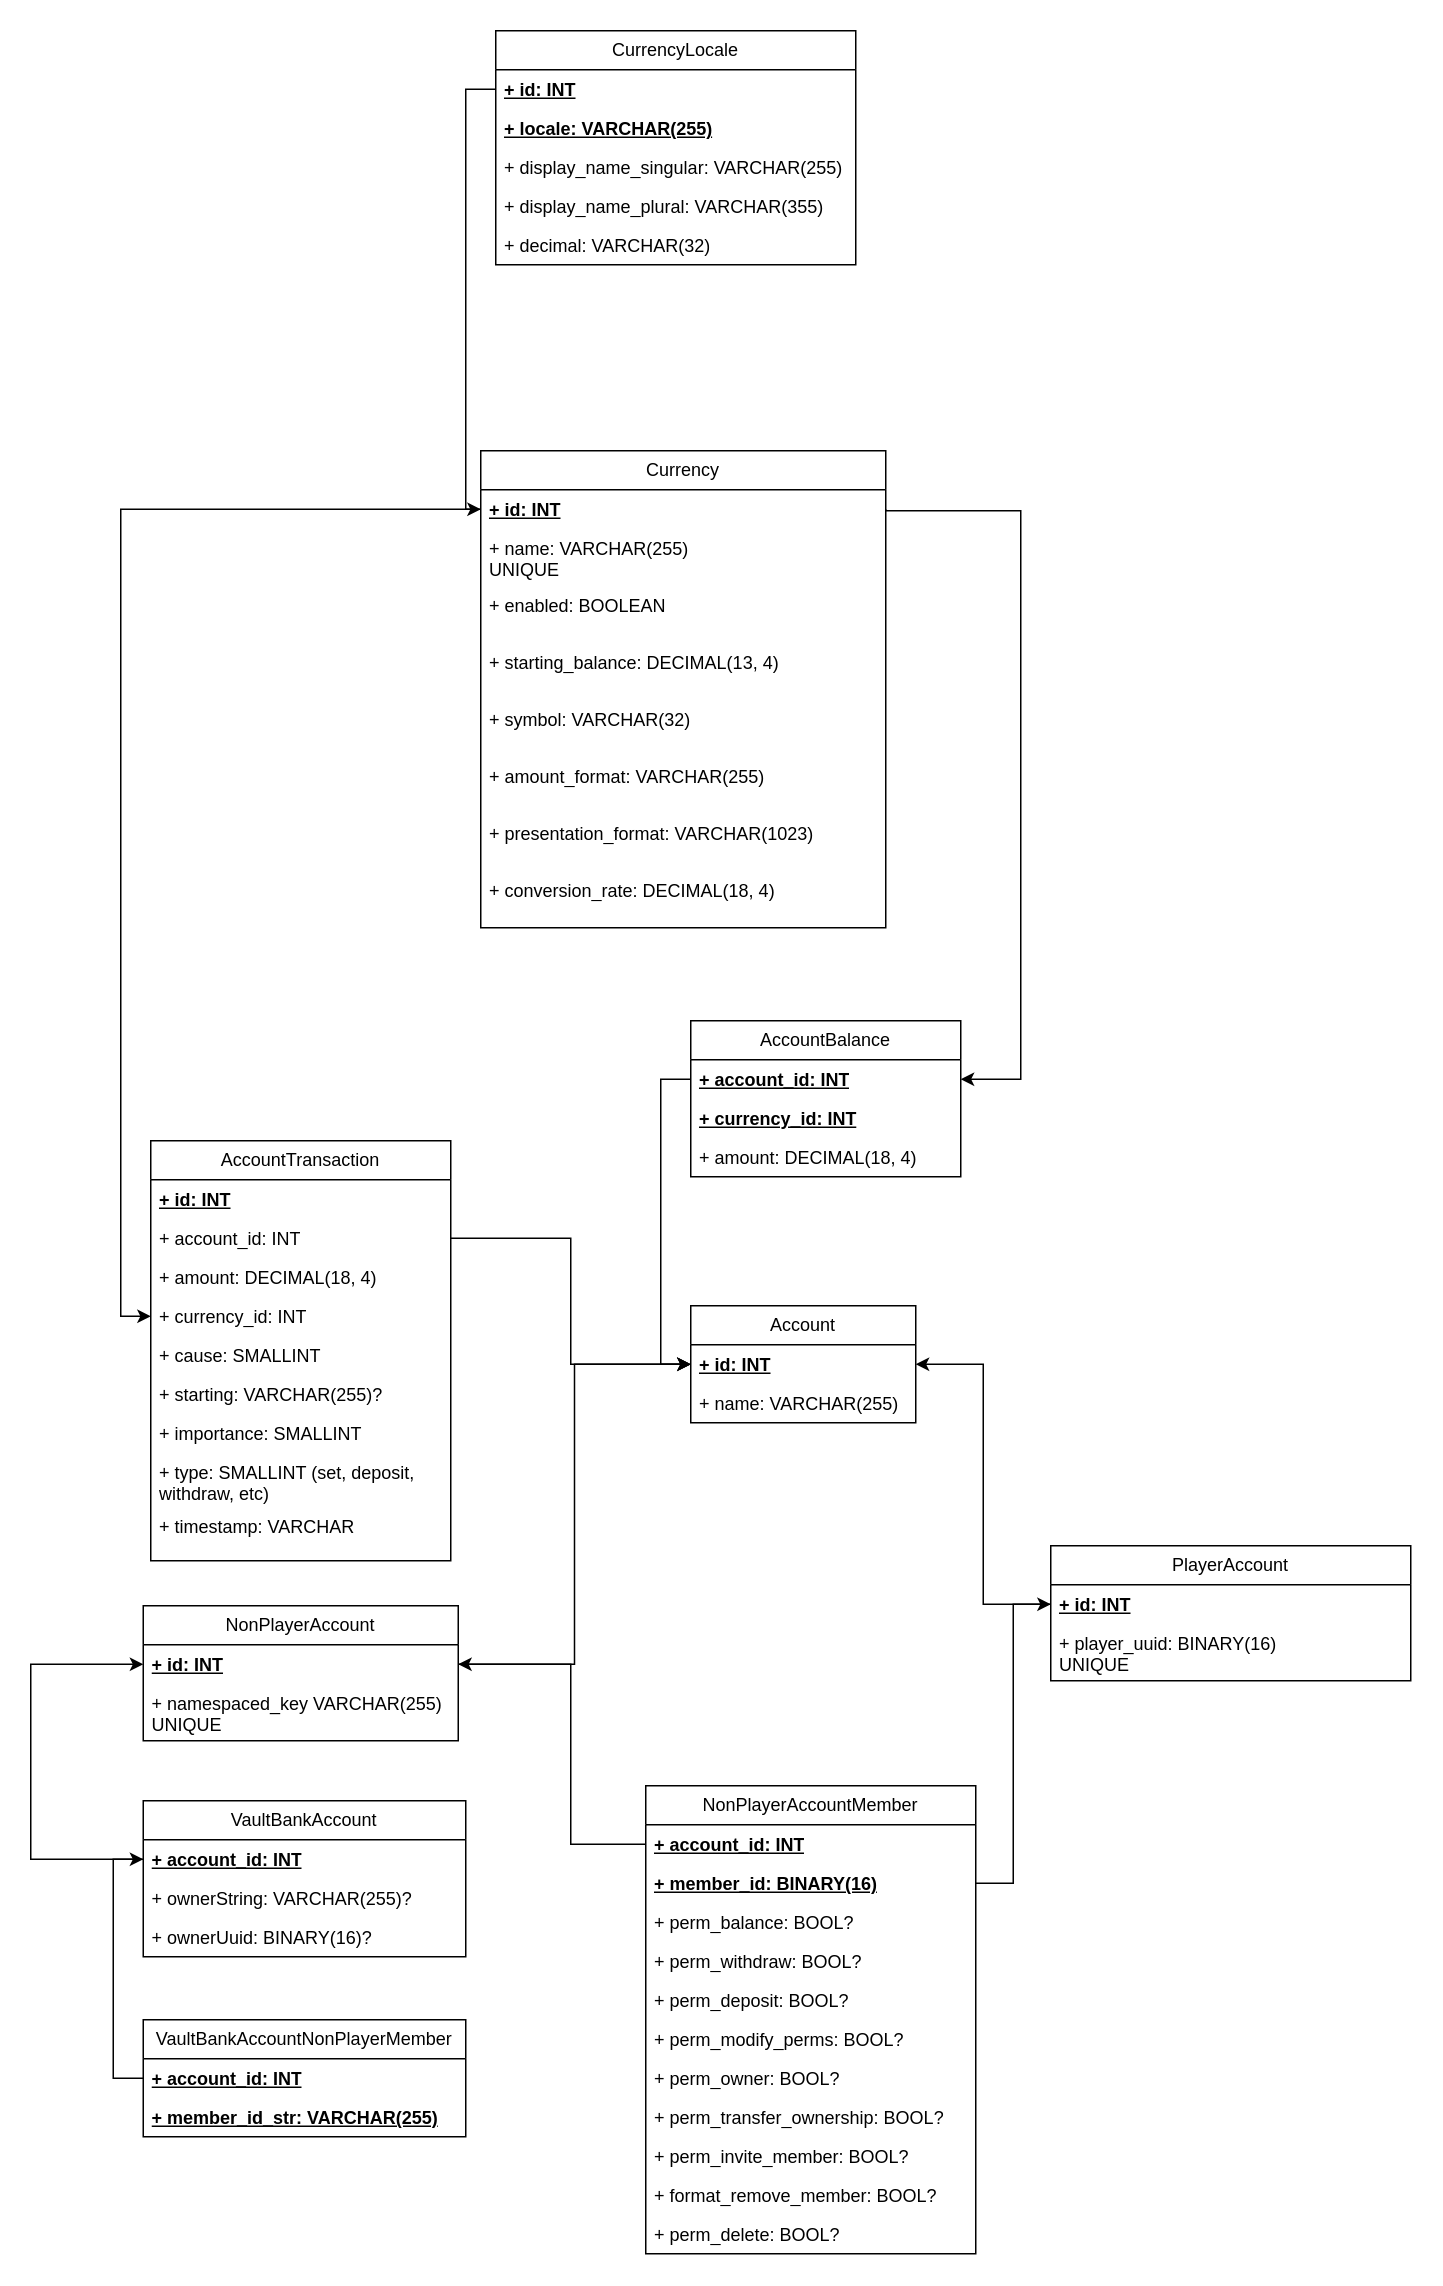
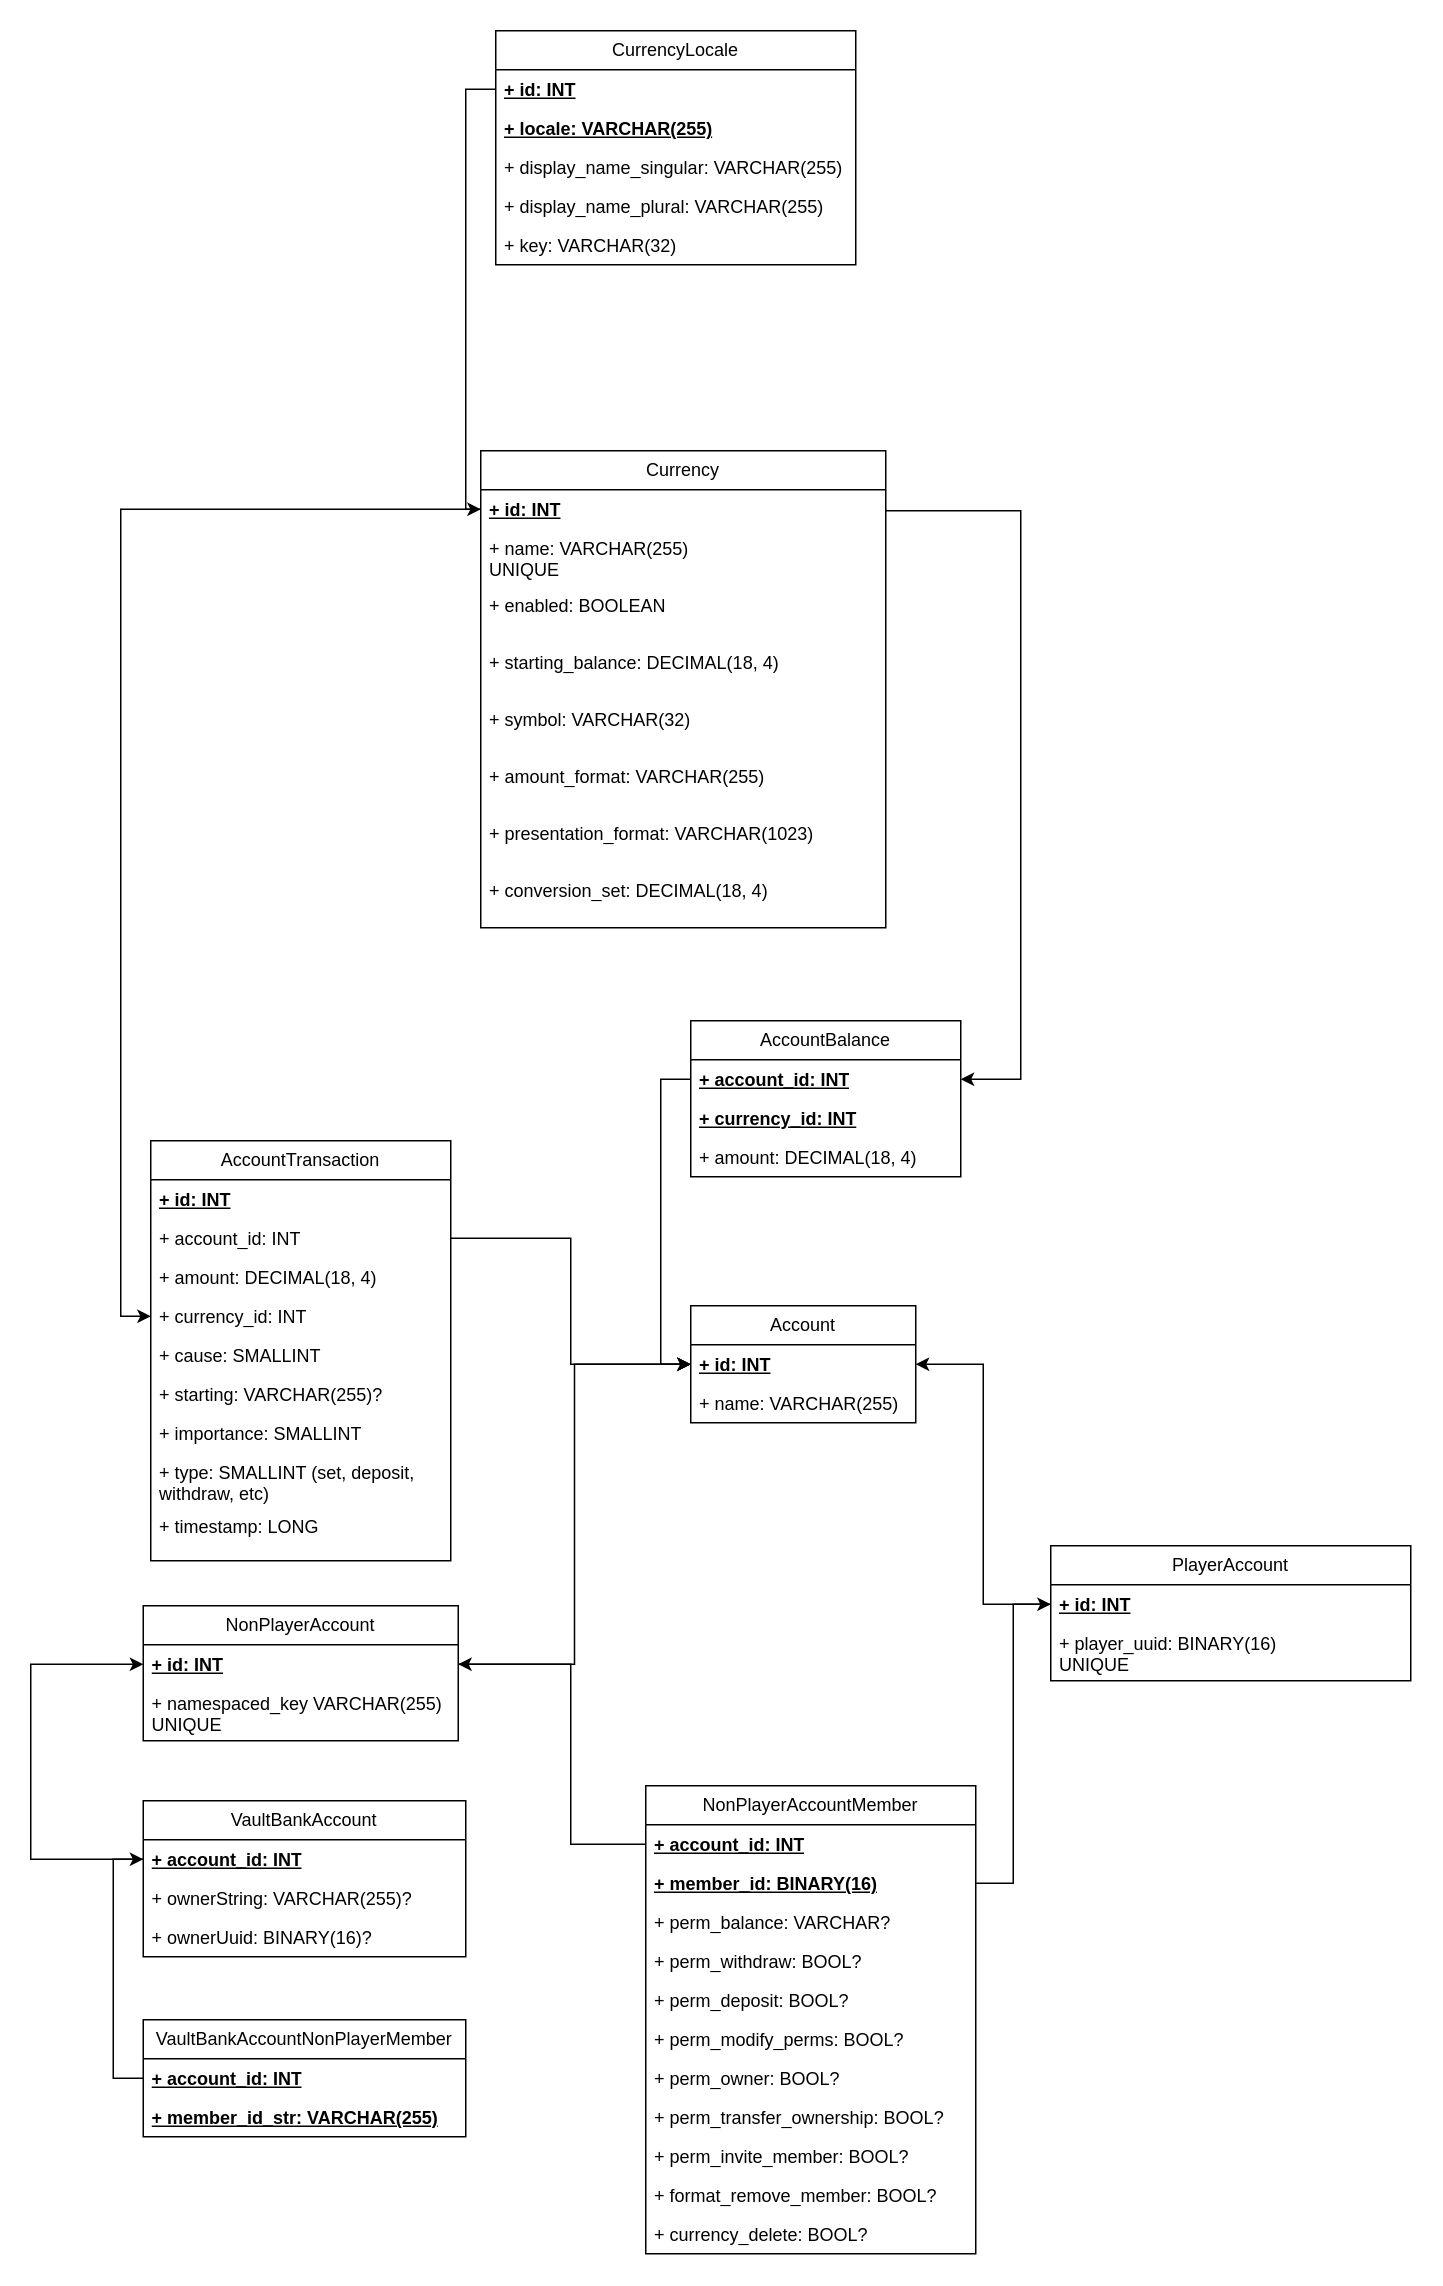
node "+ display_name_plural: VARCHAR(355)": label "+ display_name_plural: VARCHAR(355)" -> "+ display_name_plural: VARCHAR(255)"
node "+ decimal: VARCHAR(32)": label "+ decimal: VARCHAR(32)" -> "+ key: VARCHAR(32)"
node "+ starting_balance: DECIMAL(13, 4)": label "+ starting_balance: DECIMAL(13, 4)" -> "+ starting_balance: DECIMAL(18, 4)"
node "+ conversion_rate: DECIMAL(18, 4)": label "+ conversion_rate: DECIMAL(18, 4)" -> "+ conversion_set: DECIMAL(18, 4)"
node "+ timestamp: VARCHAR": label "+ timestamp: VARCHAR" -> "+ timestamp: LONG"
node "+ perm_balance: BOOL?": label "+ perm_balance: BOOL?" -> "+ perm_balance: VARCHAR?"
node "+ perm_delete: BOOL?": label "+ perm_delete: BOOL?" -> "+ currency_delete: BOOL?"
